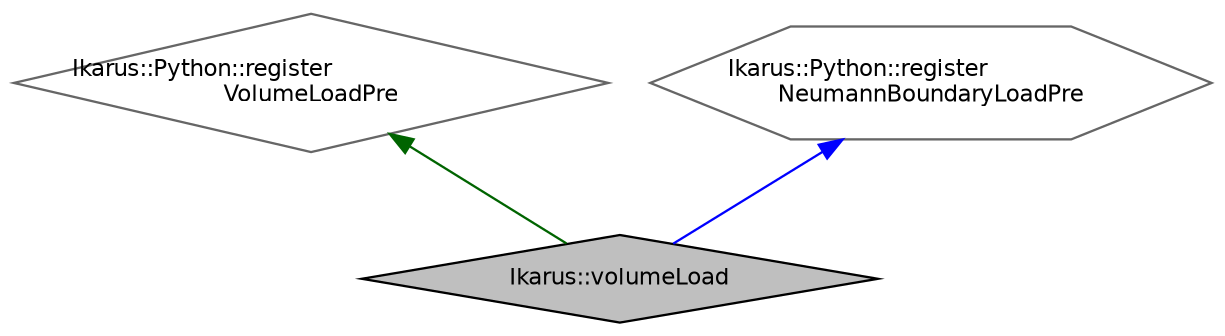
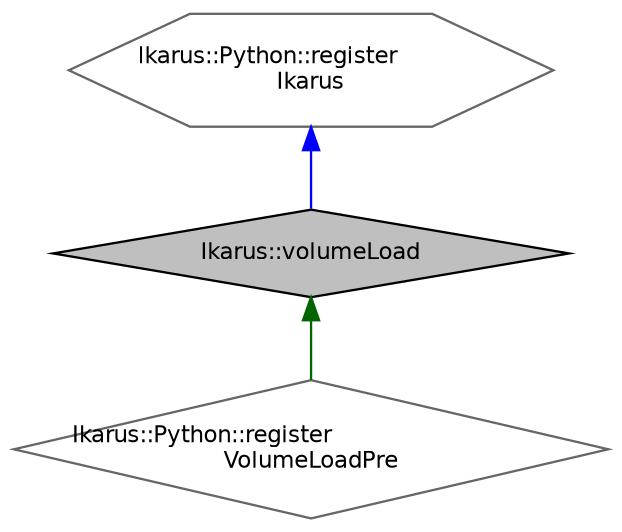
node "Ikarus::Python::register NeumannBoundaryLoadPre": label "Ikarus::Python::register NeumannBoundaryLoadPre" -> "Ikarus::Python::register Ikarus"
edge "Ikarus::volumeLoad" -> "Ikarus::Python::register VolumeLoadPre": reversed
